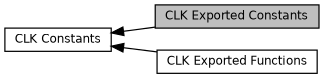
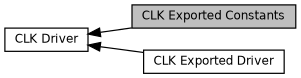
node "CLK Constants": label "CLK Constants" -> "CLK Driver"
node "CLK Exported Functions": label "CLK Exported Functions" -> "CLK Exported Driver"
